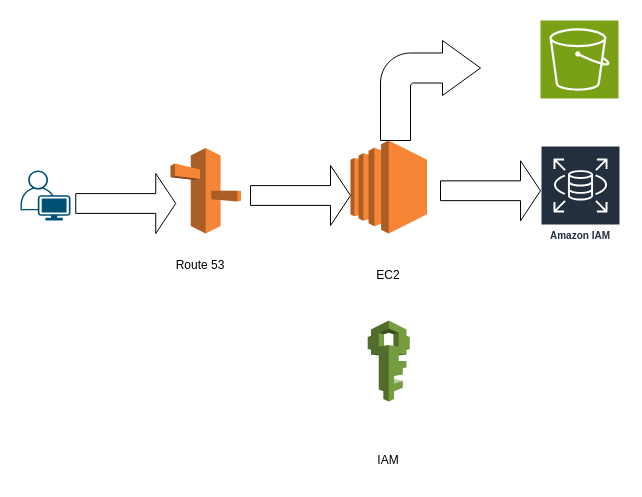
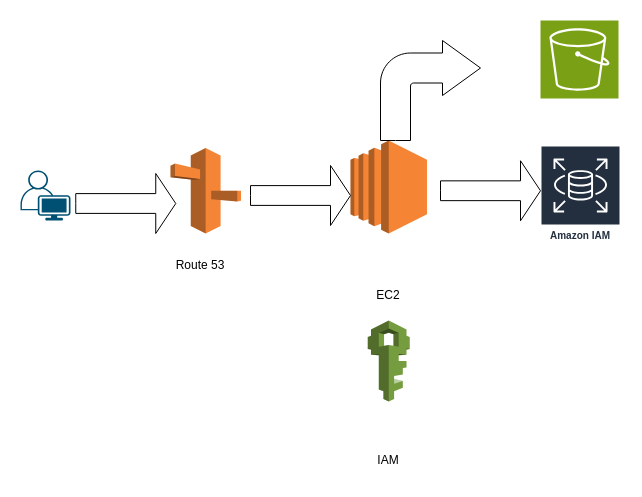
node "EC2": moved (389, 276) -> (389, 296)
